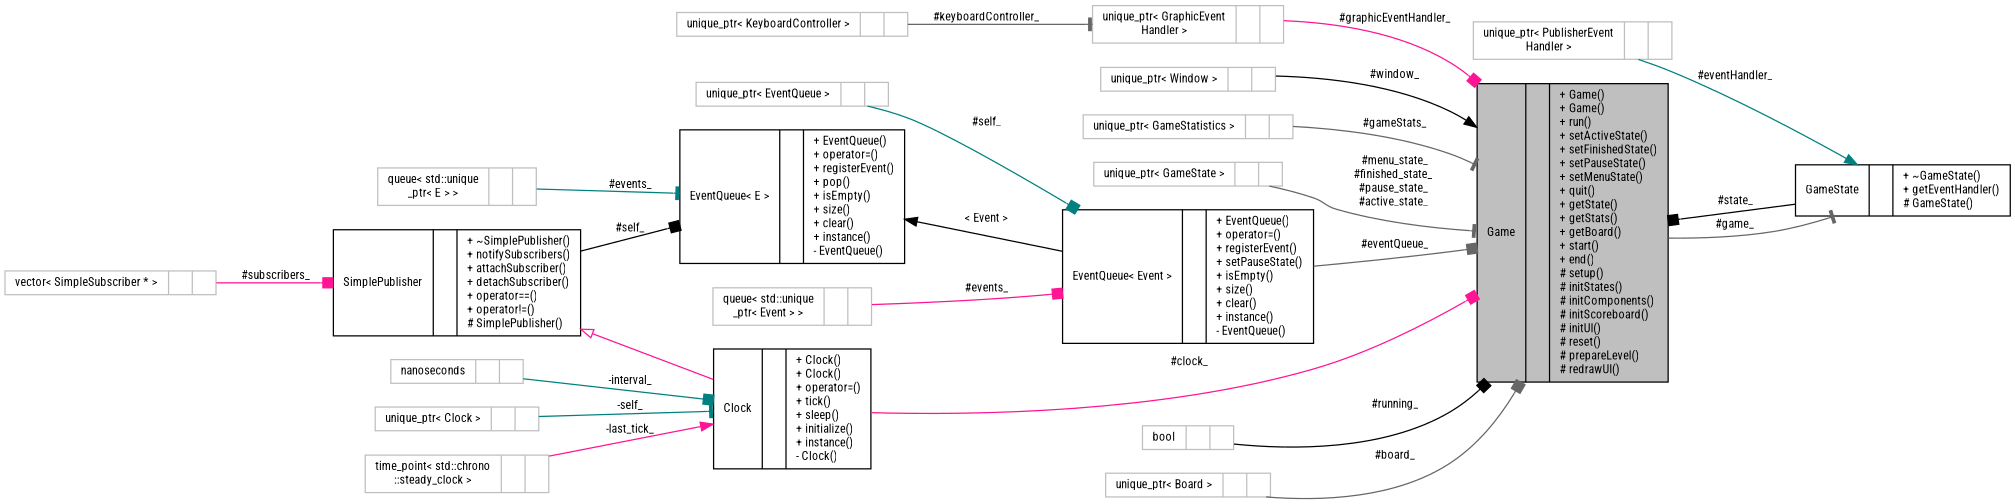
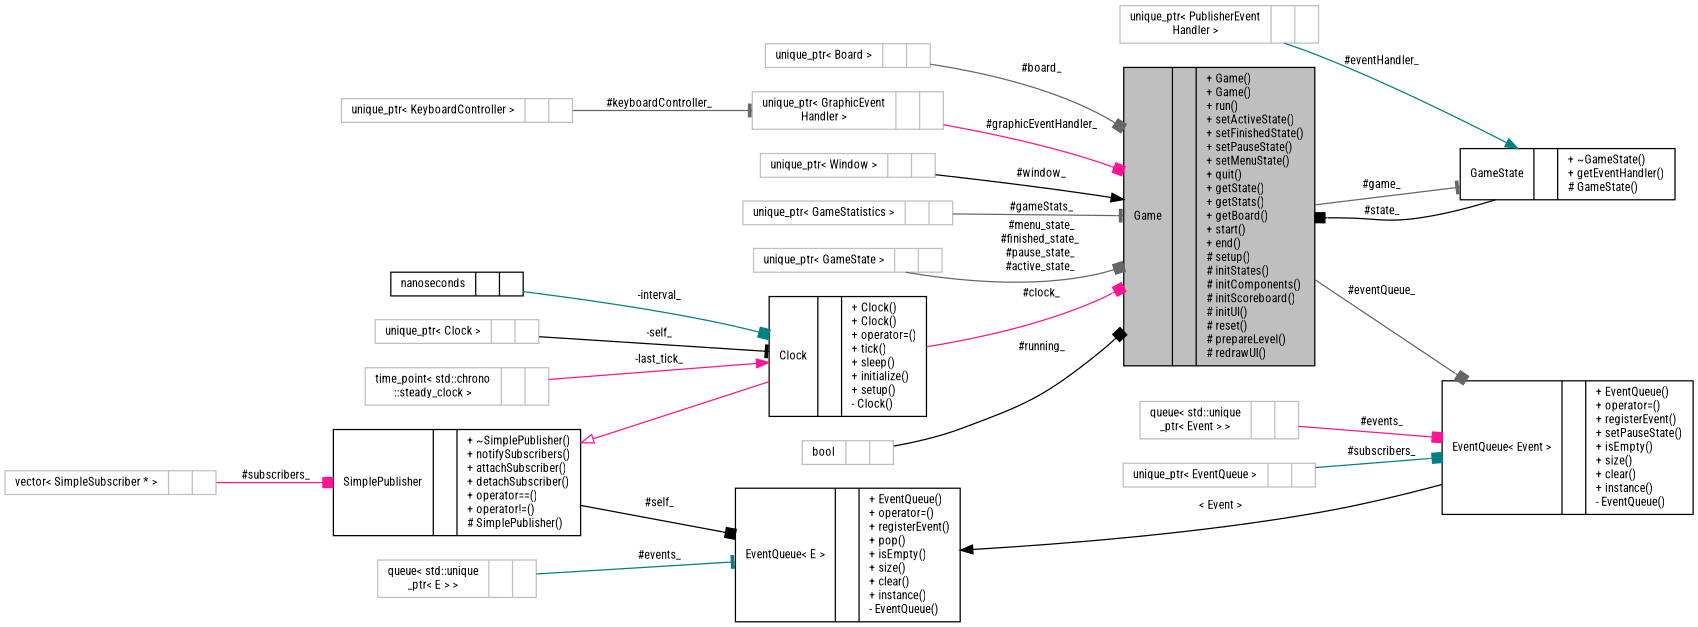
edge "unique_ptr< EventQueue >" -> "EventQueue< Event >": label " #self_" -> " #subscribers_"
edge "unique_ptr< GameState >" -> "Game": arrowhead tee -> box
edge "EventQueue< Event >" -> "Game": reversed
node "nanoseconds": color grey75 -> black
edge "unique_ptr< Clock >" -> "Clock": color teal -> black
node "Clock": text "+ instance()" -> "+ setup()"
